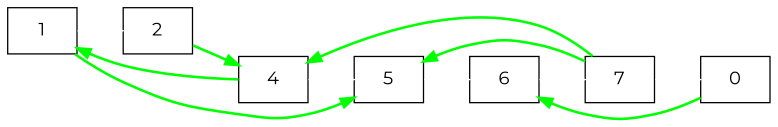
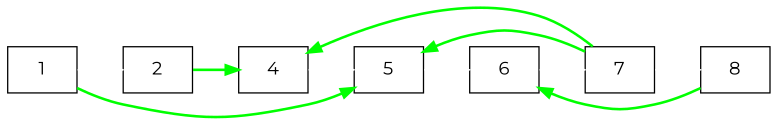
edge "4" -> "1": removed
node "0": label "0" -> "8"
